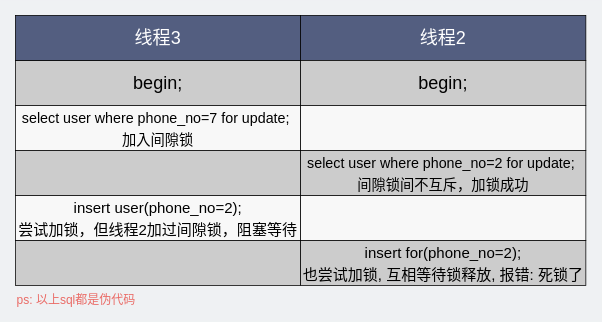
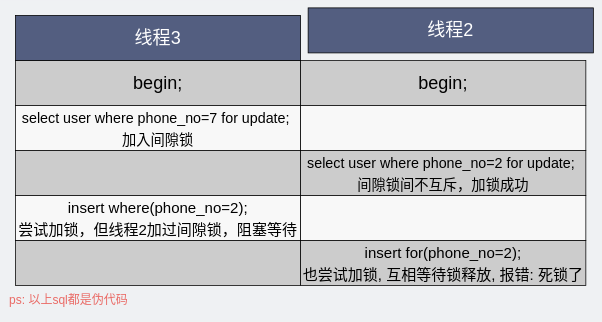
node "线程2": moved (443, 38) -> (450, 30)
node "insert user(phone_no=2); 尝试加锁，但线程2加过间隙锁，阻塞等待": label "insert user(phone_no=2); 尝试加锁，但线程2加过间隙锁，阻塞等待" -> "insert where(phone_no=2); 尝试加锁，但线程2加过间隙锁，阻塞等待"
node "ps: 以上sql都是伪代码": moved (95, 298) -> (87, 298)
